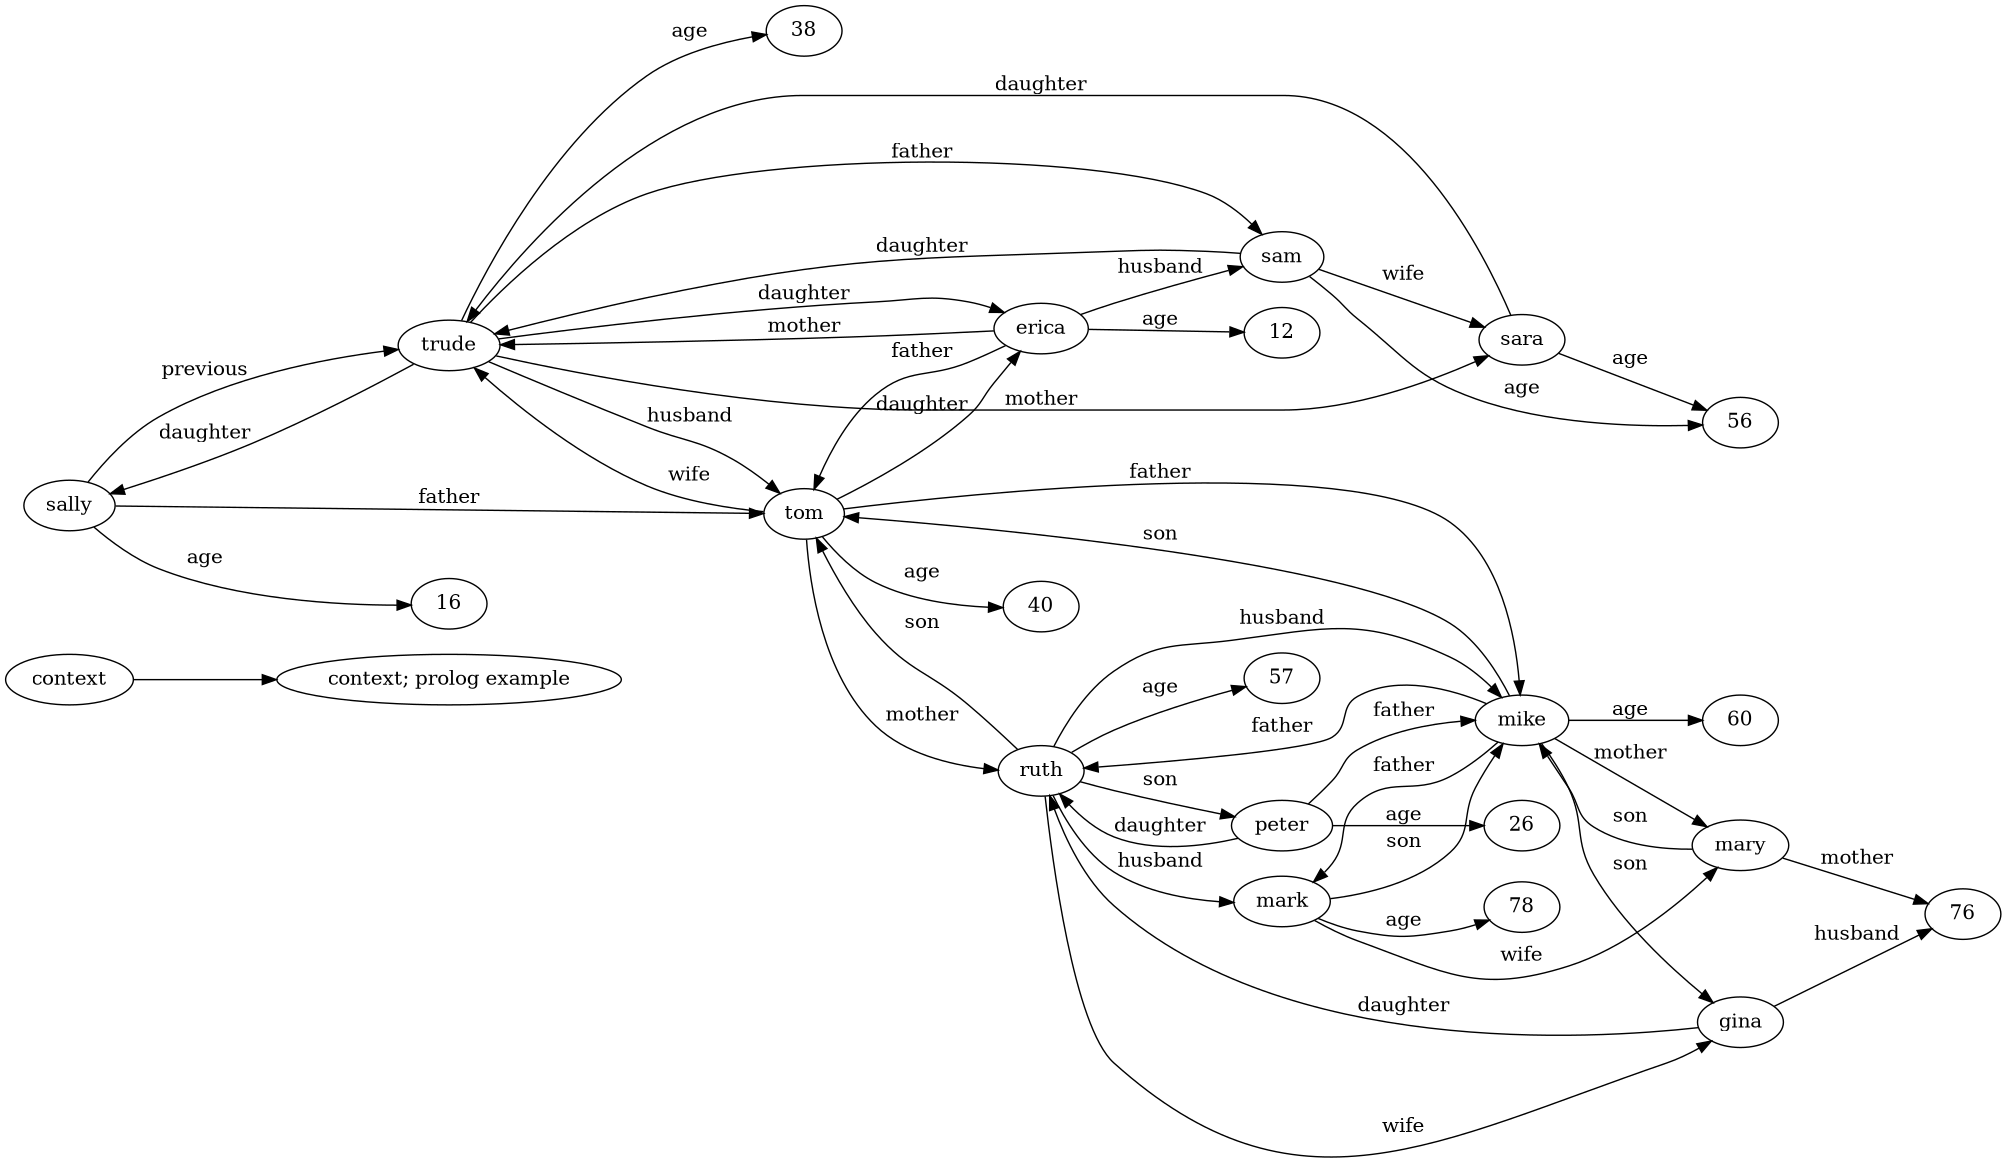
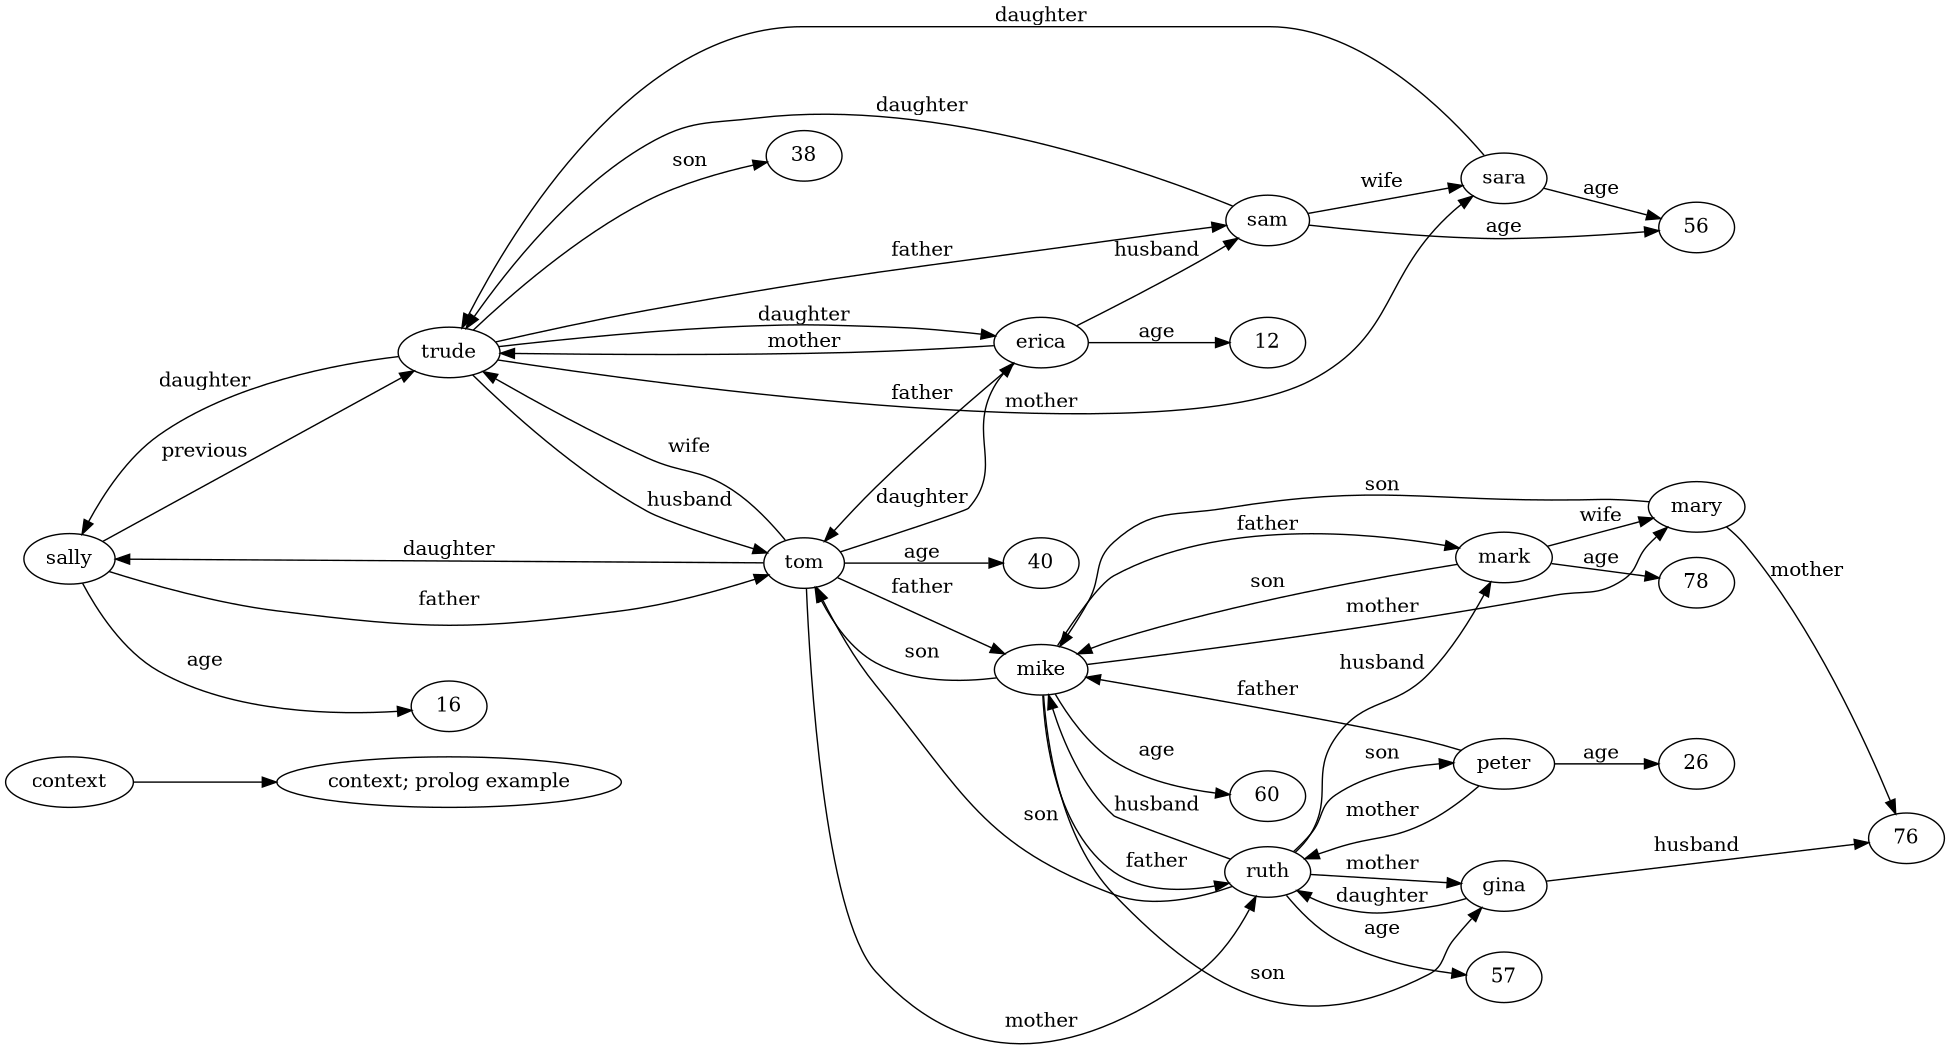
edge "trude" -> "38": label "age" -> "son"
edge "tom" -> "sally": added, label "daughter"
edge "peter" -> "ruth": label "daughter" -> "mother"
edge "ruth" -> "gina": label "wife" -> "mother"
